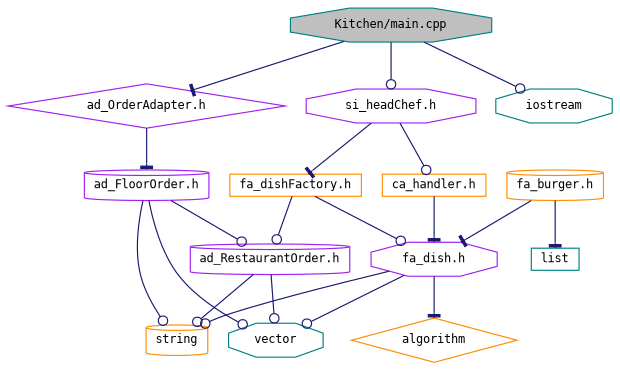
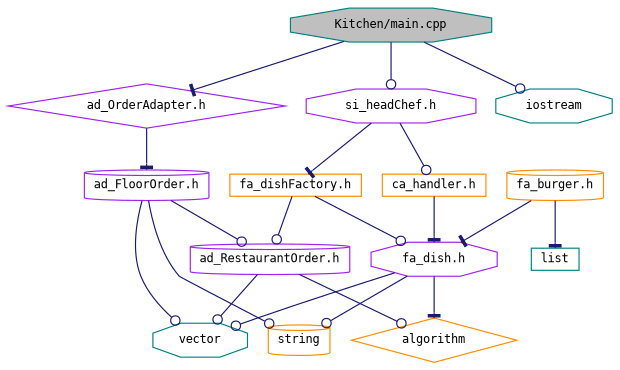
edge "ad_RestaurantOrder.h" -> "string": now "ad_RestaurantOrder.h" -> "algorithm"
